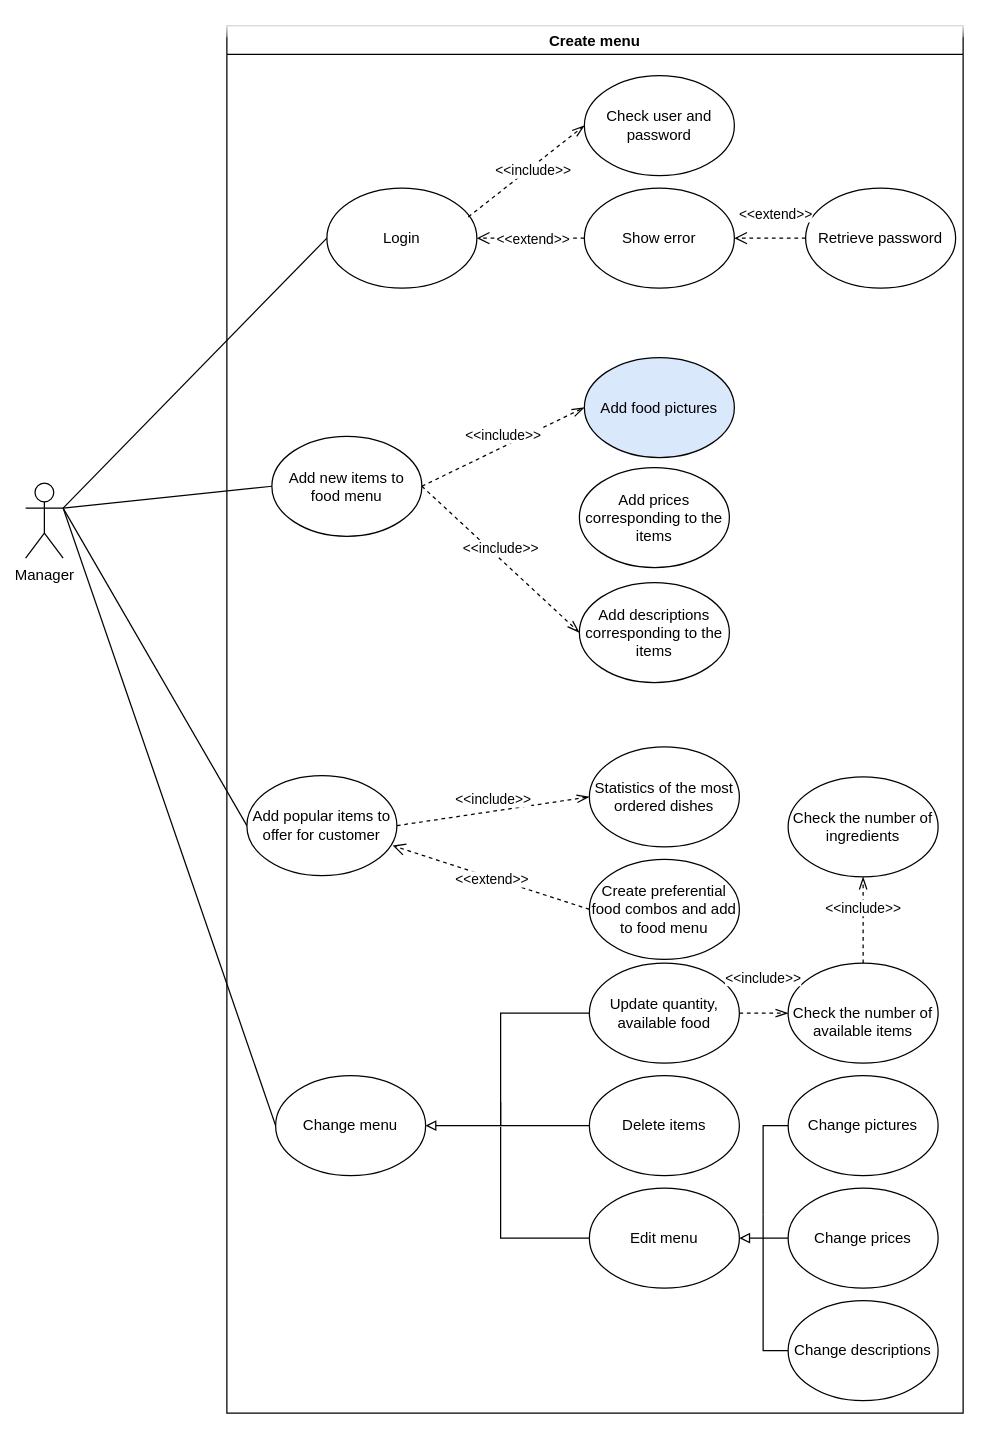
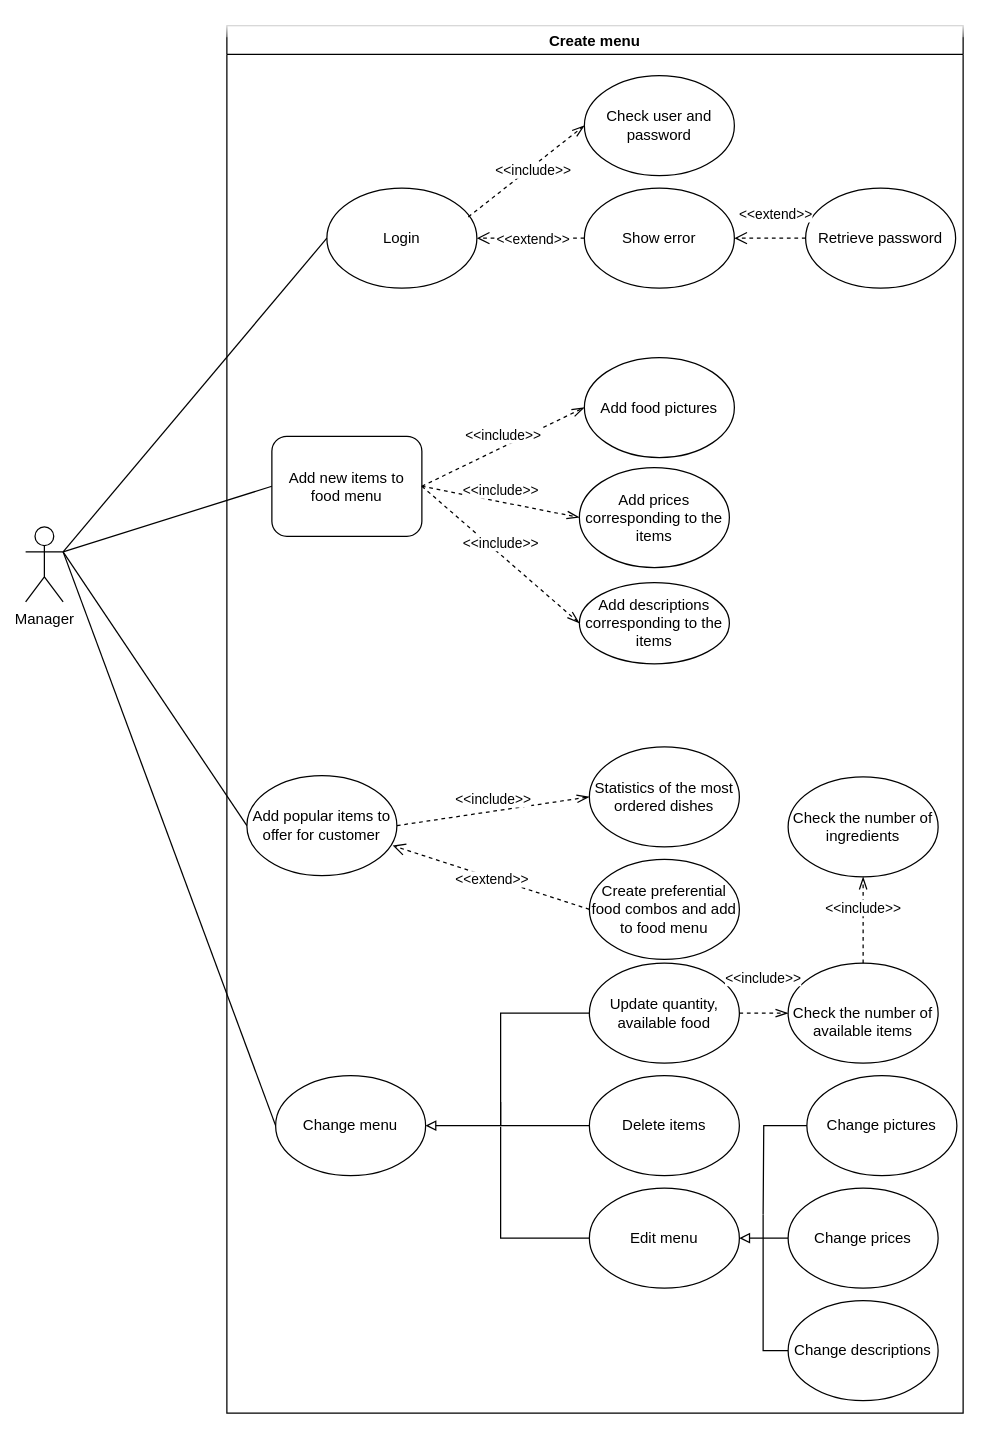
node "Add food pictures": fillcolor #dae8fc -> #ffffff
node "Add new items to food menu": shape ellipse -> rounded rectangle
edge "Add new items to food menu" -> "Add prices corresponding to the items": added, label "<<include>>"
node "Manager": moved (44, 521) -> (44, 564)
node "Add descriptions corresponding to the items": size 150x100 -> 150x81
node "Change pictures": moved (863, 1126) -> (882, 1126)
